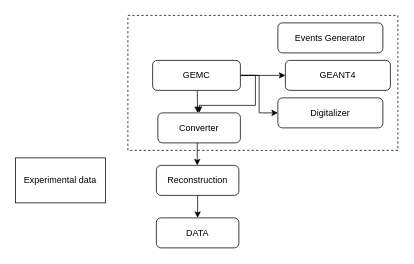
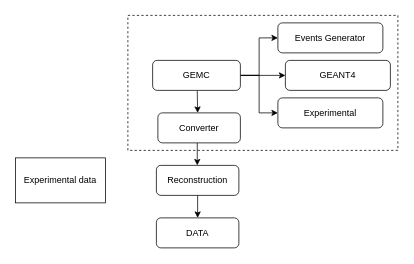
edge "GEMC" -> "Converter": now "GEMC" -> "Events Generator"
node "Digitalizer": label "Digitalizer" -> "Experimental"
